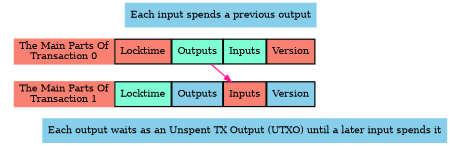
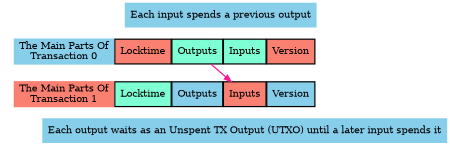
node "The Main Parts Of Transaction 0": fillcolor salmon -> skyblue
